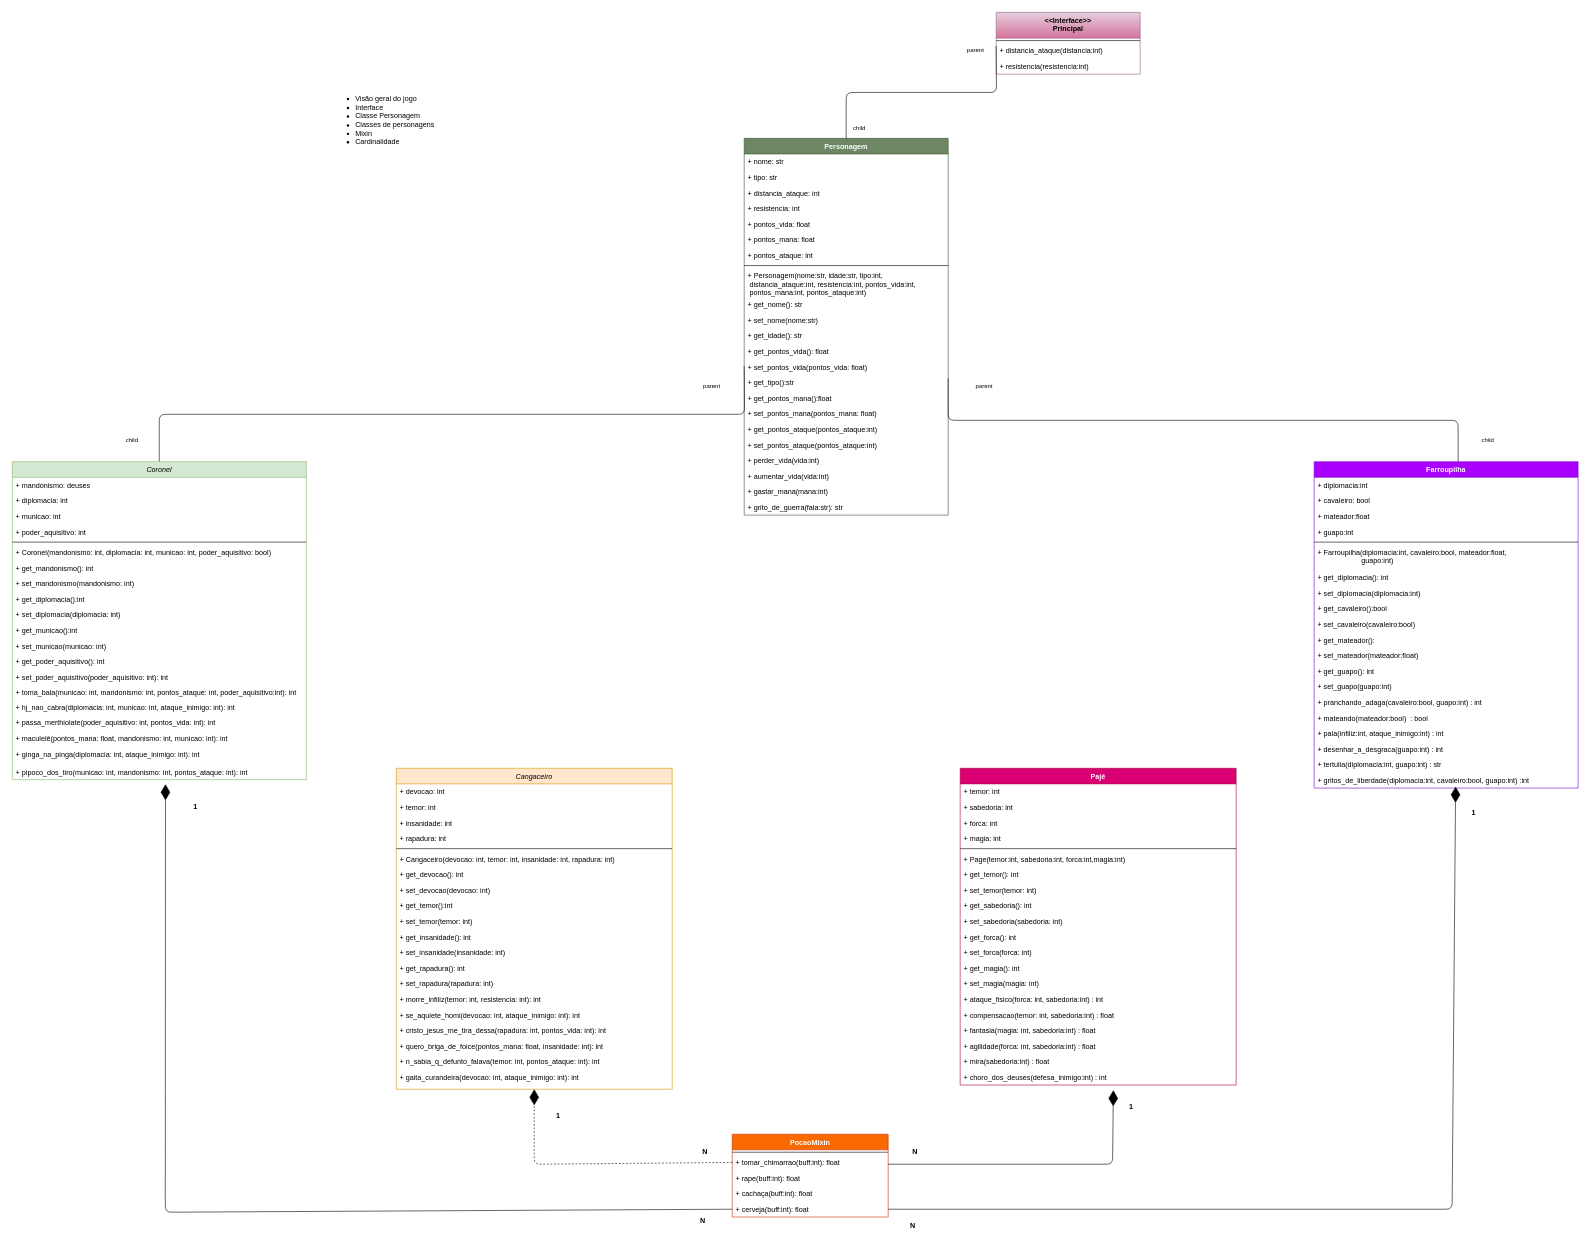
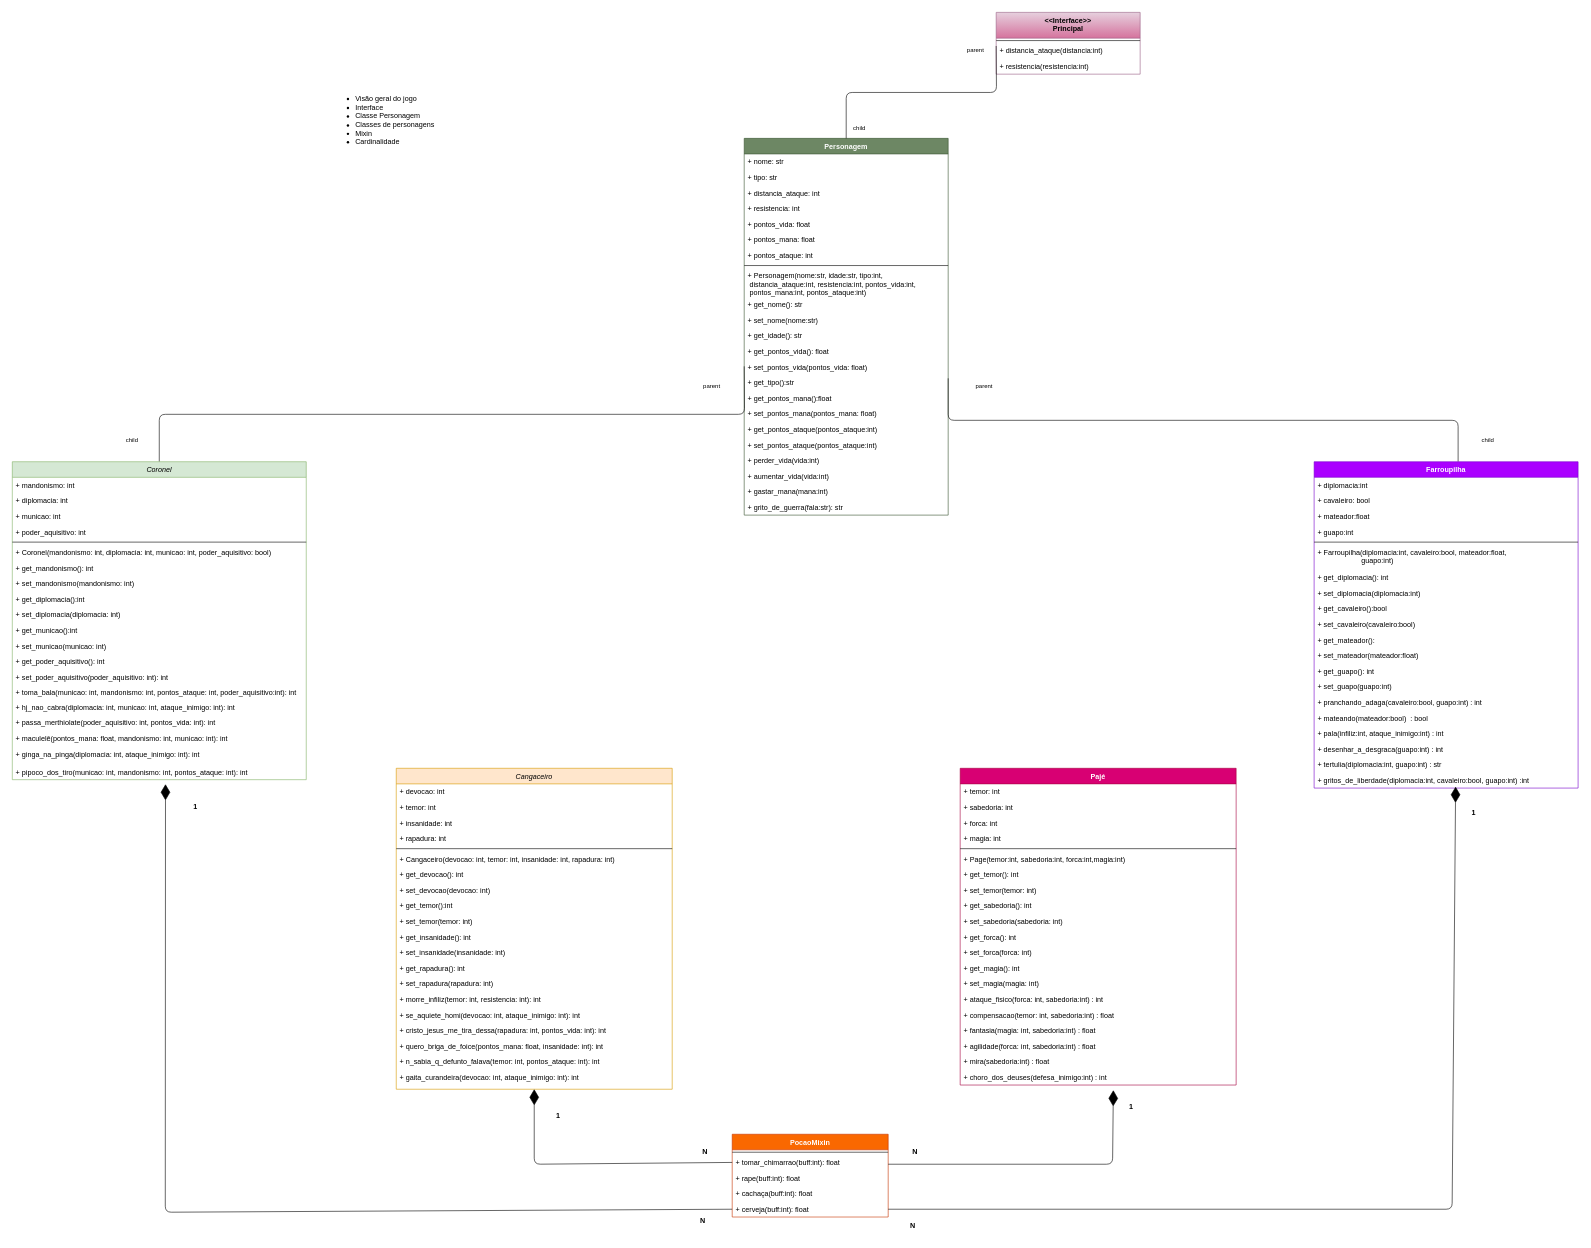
node "+ mandonismo: deuses": label "+ mandonismo: deuses" -> "+ mandonismo: int"
edge "+ tomar_chimarrao(buff:int): float" -> "Cangaceiro": style dashed -> solid
